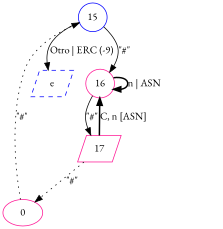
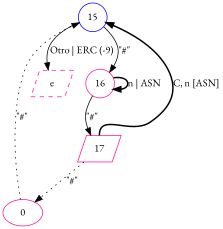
node "e": color blue -> deeppink
edge "17" -> "16": now "17" -> "15"
